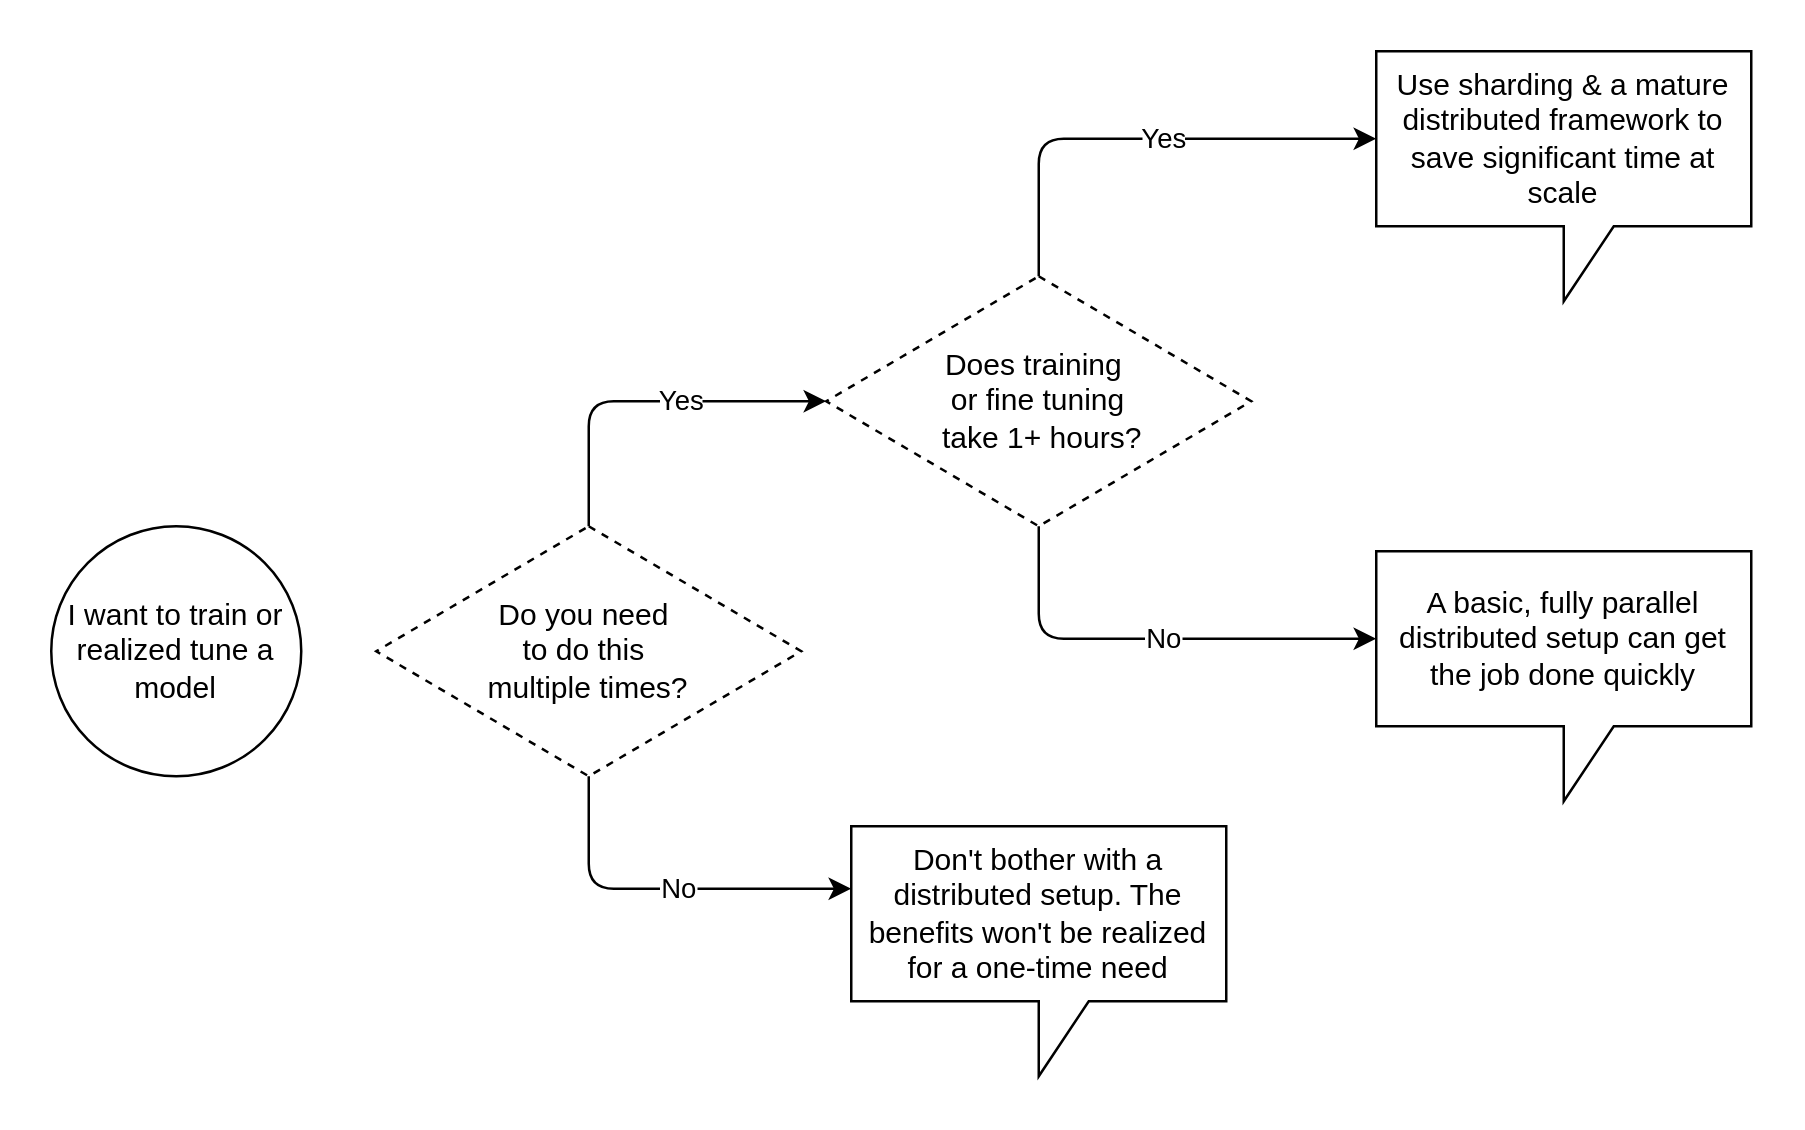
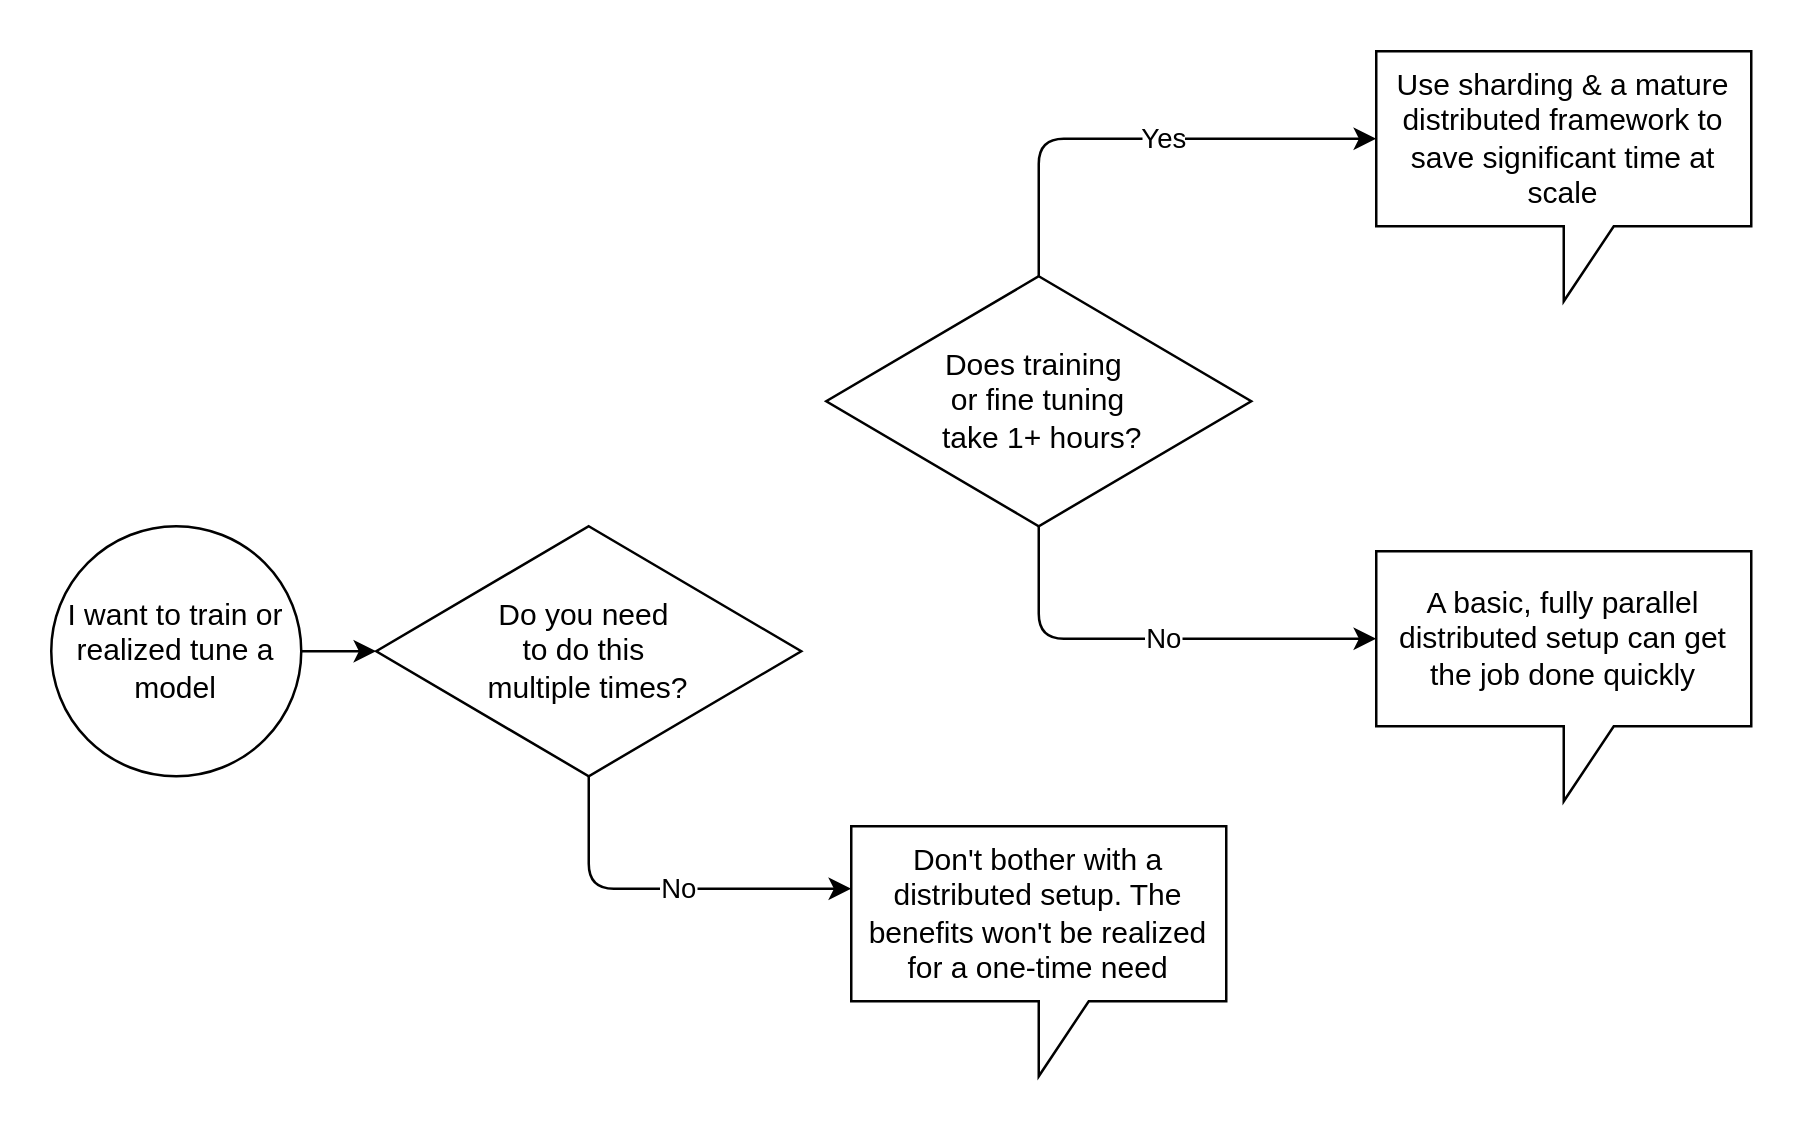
edge "Do you need to do this multiple times?" -> "Does training or fine tuning take 1+ hours?": removed, label "Yes"
node "Does training or fine tuning take 1+ hours?": style dashed -> solid
edge "I want to train or realized tune a model" -> "Do you need to do this multiple times?": added
node "Do you need to do this multiple times?": style dashed -> solid
